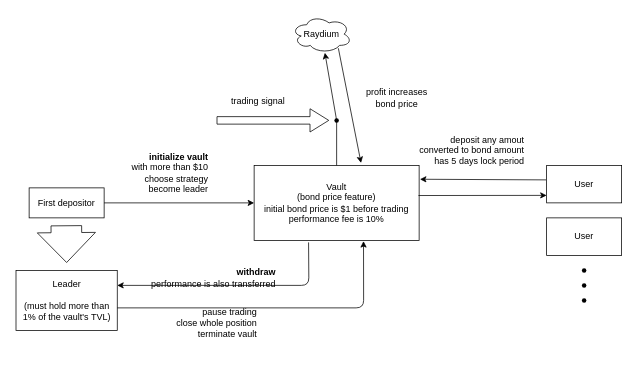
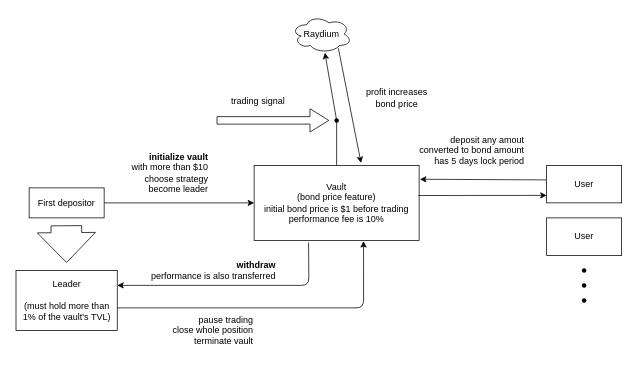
node "withdraw performance is also transferred": moved (205, 278) -> (205, 270)
node "pause trading close whole position terminate vault": moved (209, 323) -> (205, 330)
